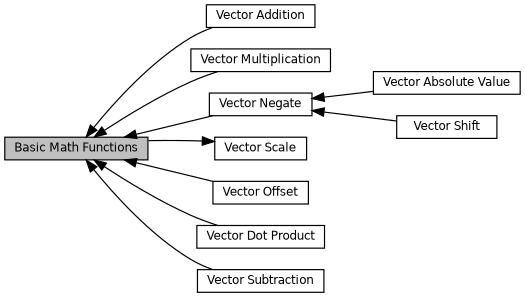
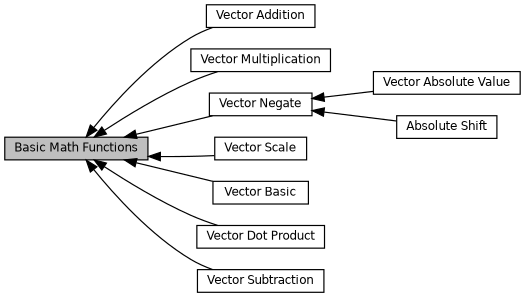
node "Vector Shift": label "Vector Shift" -> "Absolute Shift"
edge "Basic Math Functions" -> "Vector Scale": reversed
node "Vector Offset": label "Vector Offset" -> "Vector Basic"
